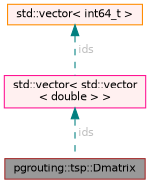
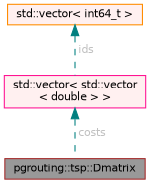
edge "pgrouting::tsp::Dmatrix" -> "std::vector< std::vector < double > >": label " ids" -> " costs"
